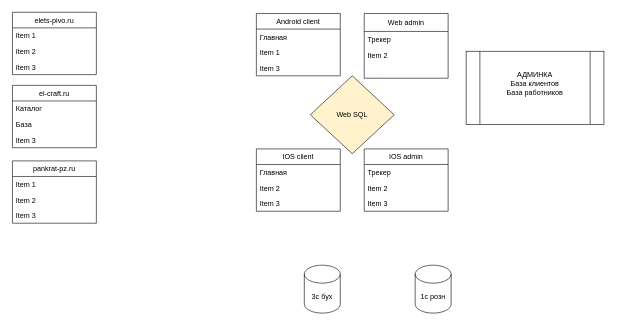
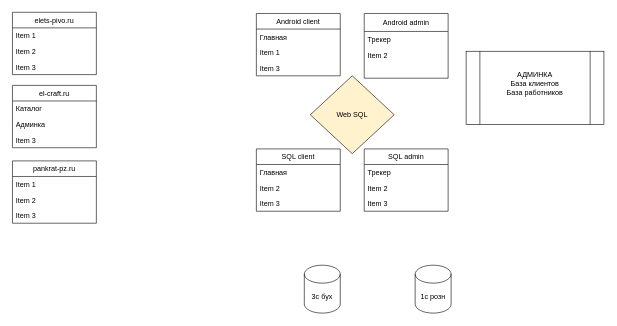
node "Web admin": label "Web admin" -> "Android admin"
node "База": label "База" -> "Админка"
node "IOS client": label "IOS client" -> "SQL client"
node "IOS admin": label "IOS admin" -> "SQL admin"
